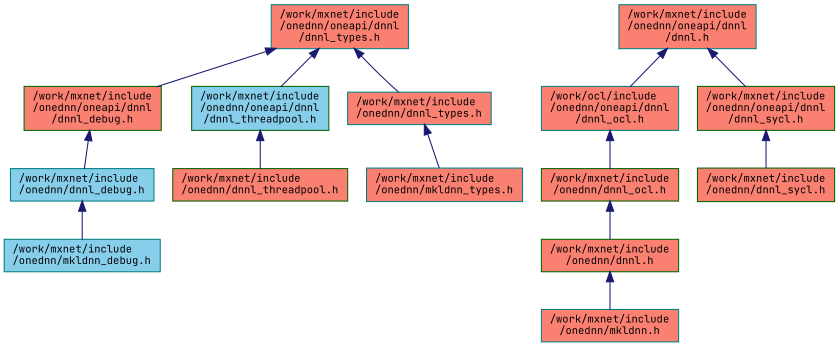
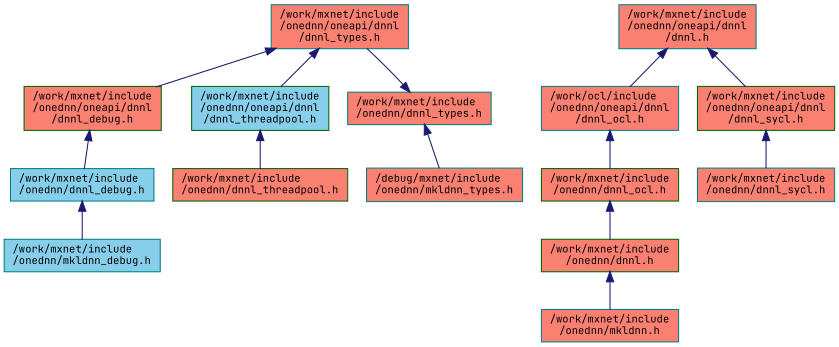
edge "/work/mxnet/include /onednn/dnnl_types.h" -> "/work/mxnet/include /onednn/oneapi/dnnl /dnnl_types.h": reversed
node "/work/mxnet/include /onednn/mkldnn_types.h": label "/work/mxnet/include /onednn/mkldnn_types.h" -> "/debug/mxnet/include /onednn/mkldnn_types.h"
node "/work/mxnet/include /onednn/dnnl_sycl.h": color darkgreen -> teal
